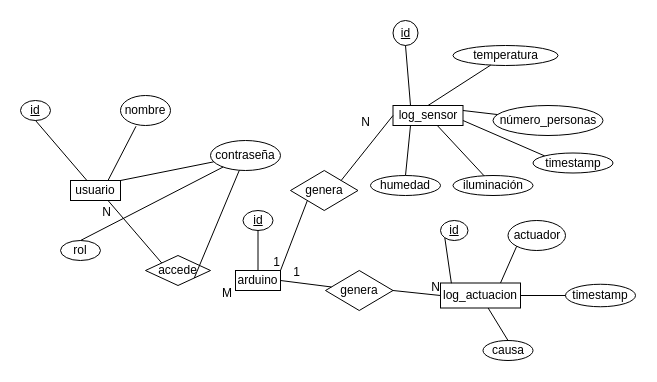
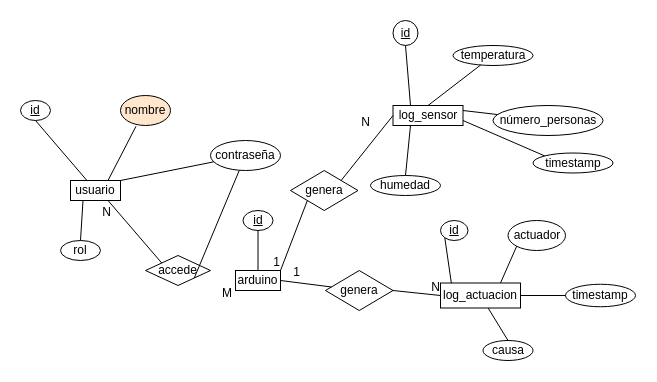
node "temperatura": size 105x20 -> 80x20
node "nombre": fillcolor #ffffff -> #ffe6cc
edge "log_sensor" -- "iluminación": removed
node "iluminación": removed
edge "contraseña" -- "rol": now "usuario" -- "rol"
